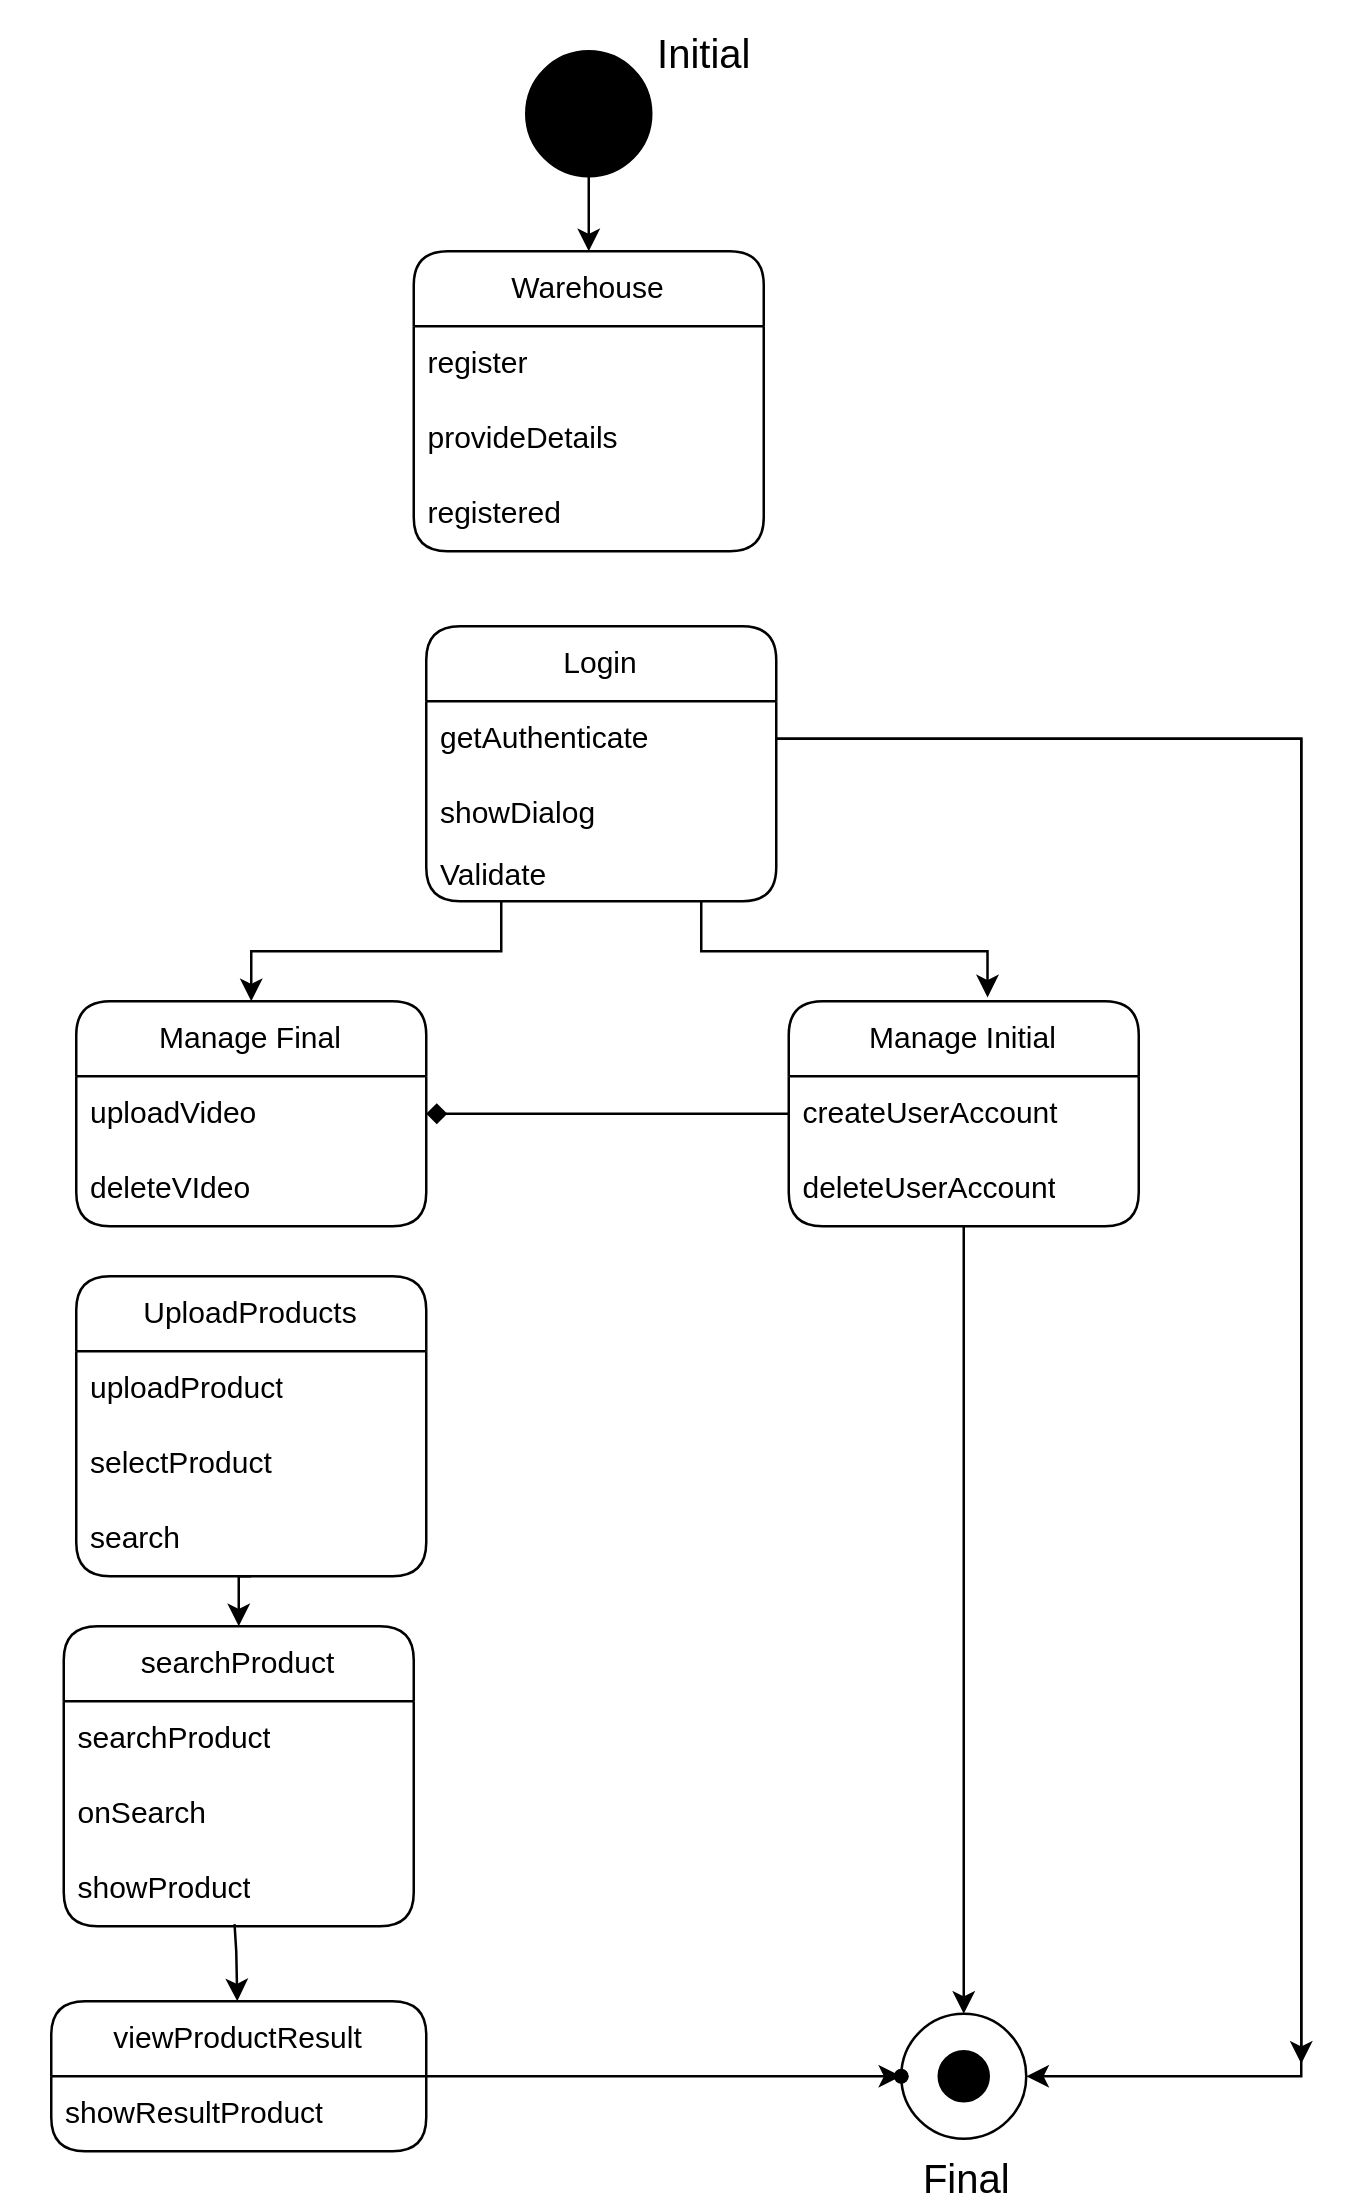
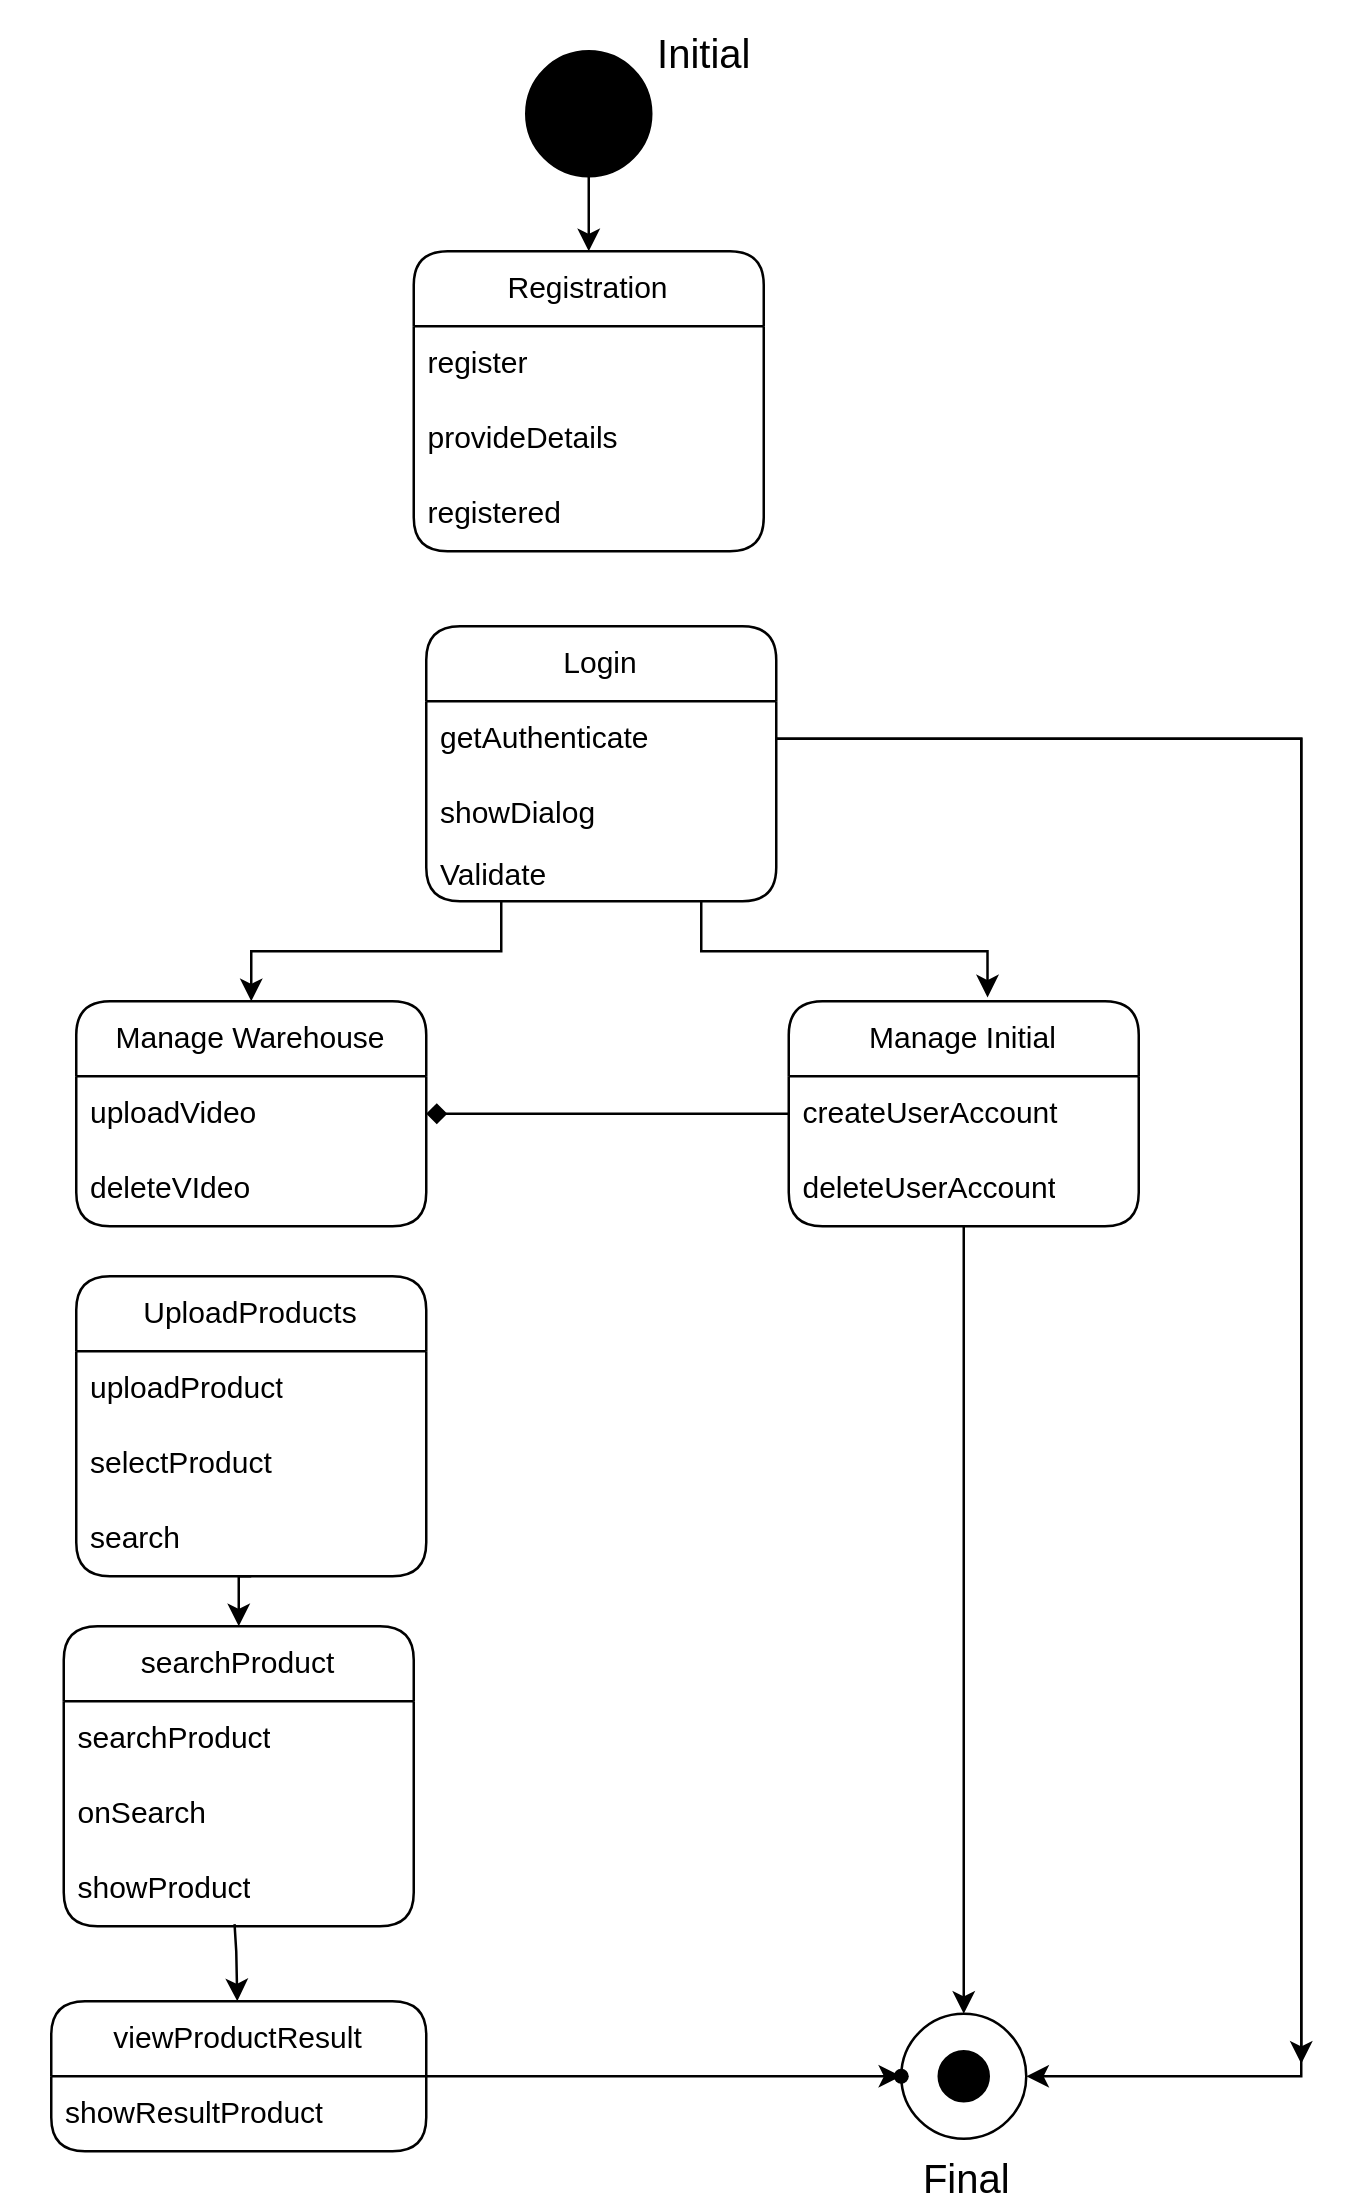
node "Warehouse": label "Warehouse" -> "Registration"
node "Manage Final": label "Manage Final" -> "Manage Warehouse"
